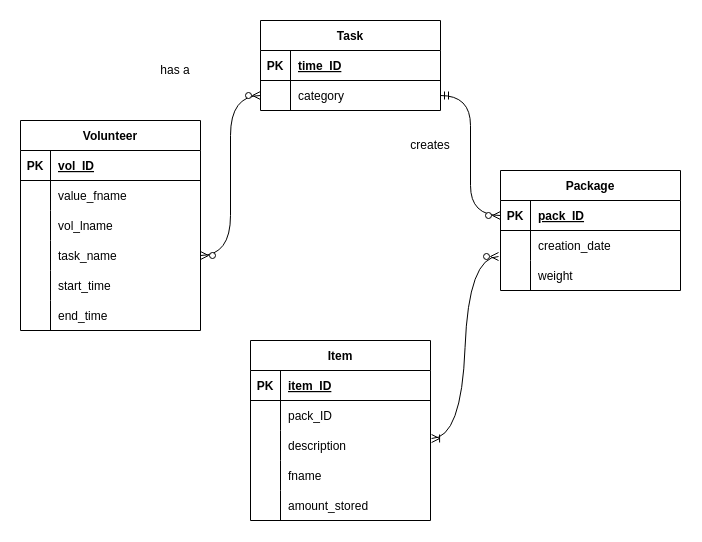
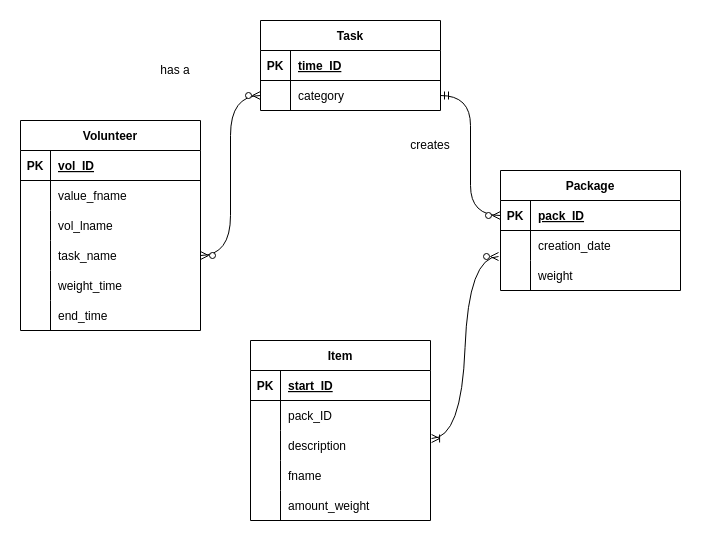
node "start_time": label "start_time" -> "weight_time"
node "item_ID": label "item_ID" -> "start_ID"
node "amount_stored": label "amount_stored" -> "amount_weight"
